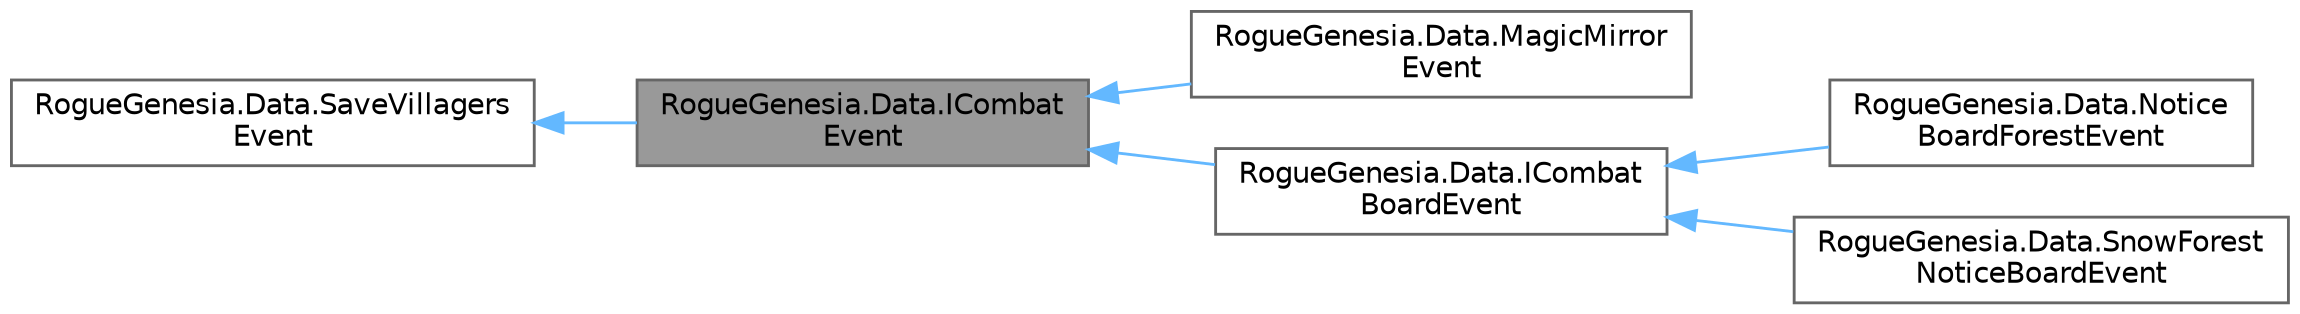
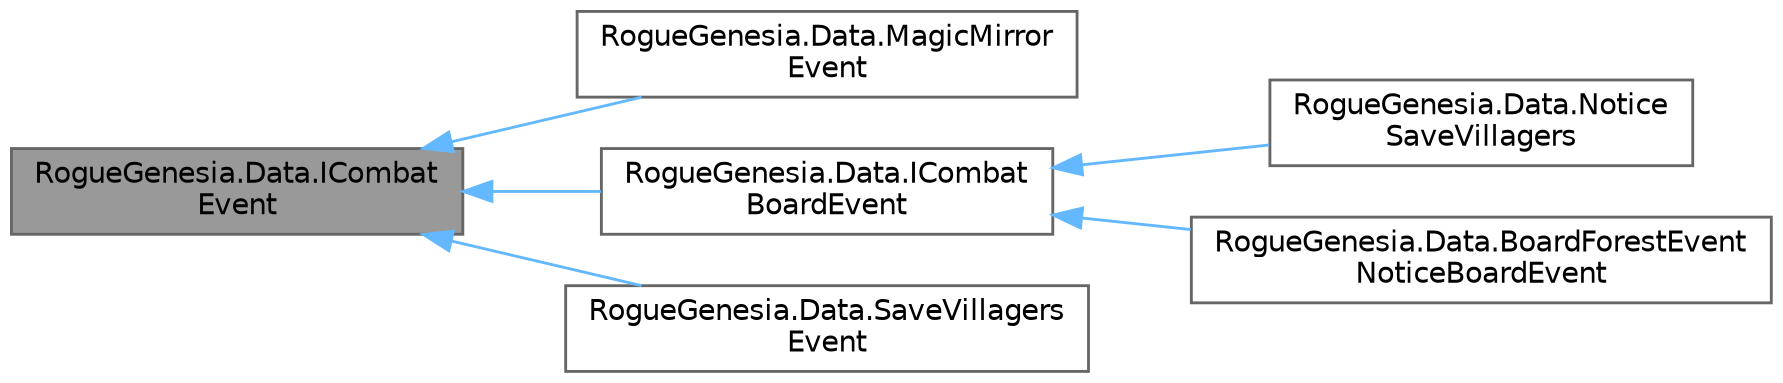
edge "RogueGenesia.Data.ICombat Event" -> "RogueGenesia.Data.SaveVillagers Event": reversed
node "RogueGenesia.Data.Notice BoardForestEvent": label "RogueGenesia.Data.Notice BoardForestEvent" -> "RogueGenesia.Data.Notice SaveVillagers"
node "RogueGenesia.Data.SnowForest NoticeBoardEvent": label "RogueGenesia.Data.SnowForest NoticeBoardEvent" -> "RogueGenesia.Data.BoardForestEvent NoticeBoardEvent"
